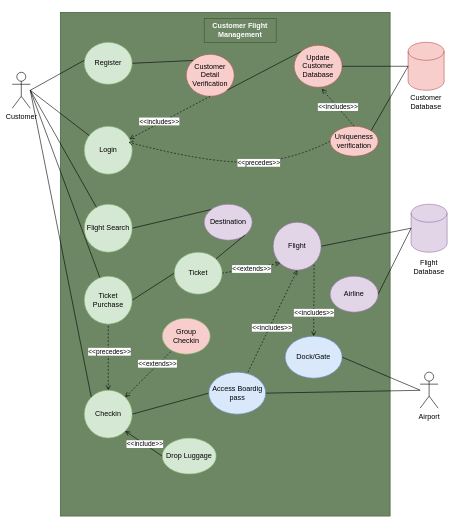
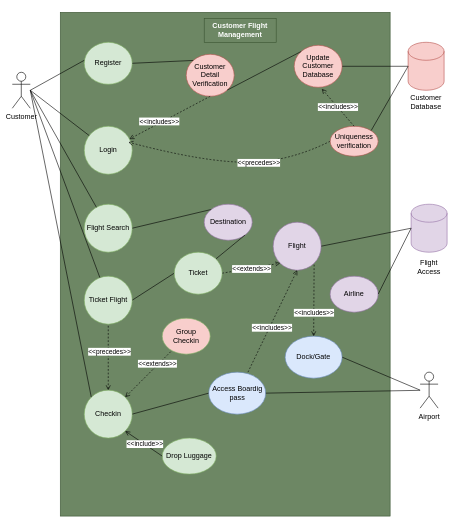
node "Flight Database": label "Flight Database" -> "Flight Access"
node "Ticket Purchase": label "Ticket Purchase" -> "Ticket Flight"
